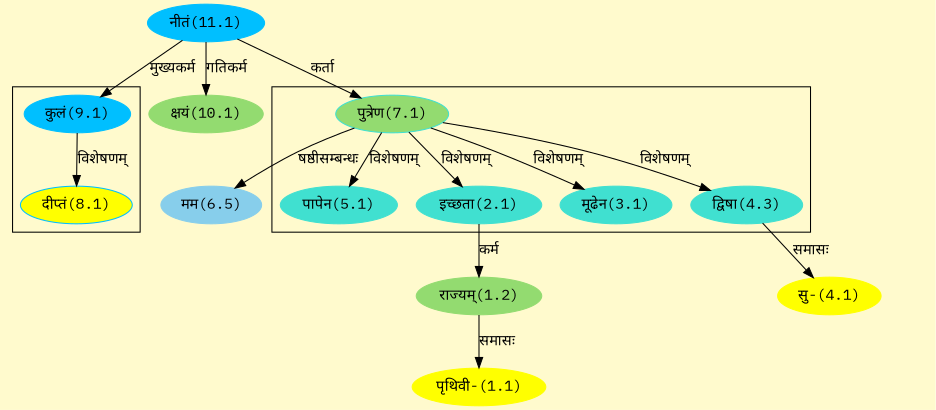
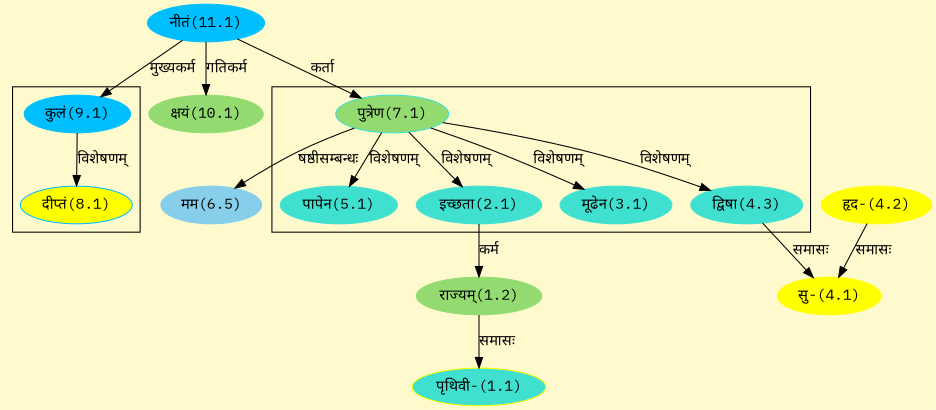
node "हृद-(4.2)": added
node "पृथिवी-(1.1)": fillcolor #ffff00 -> #40e0d0
